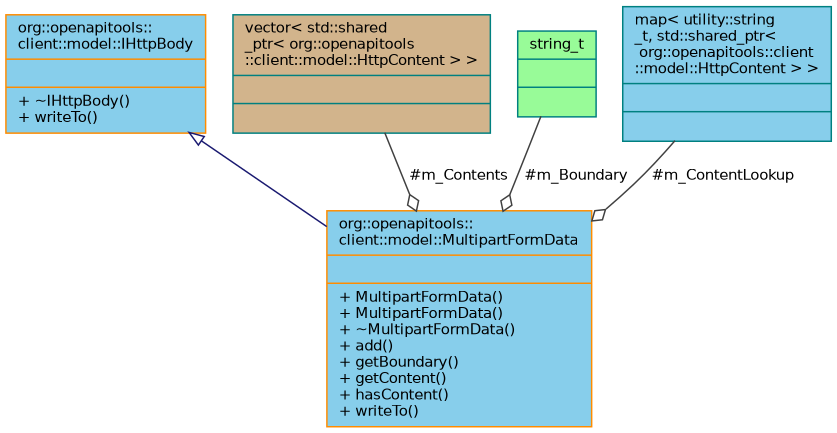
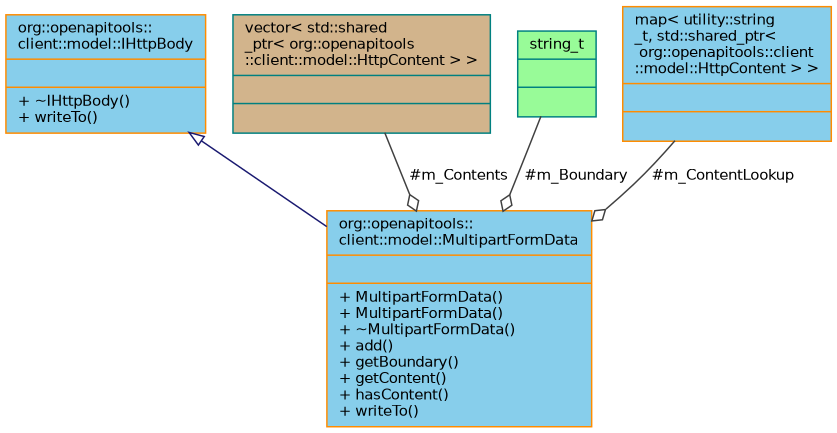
node "map< utility::string": color teal -> darkorange
